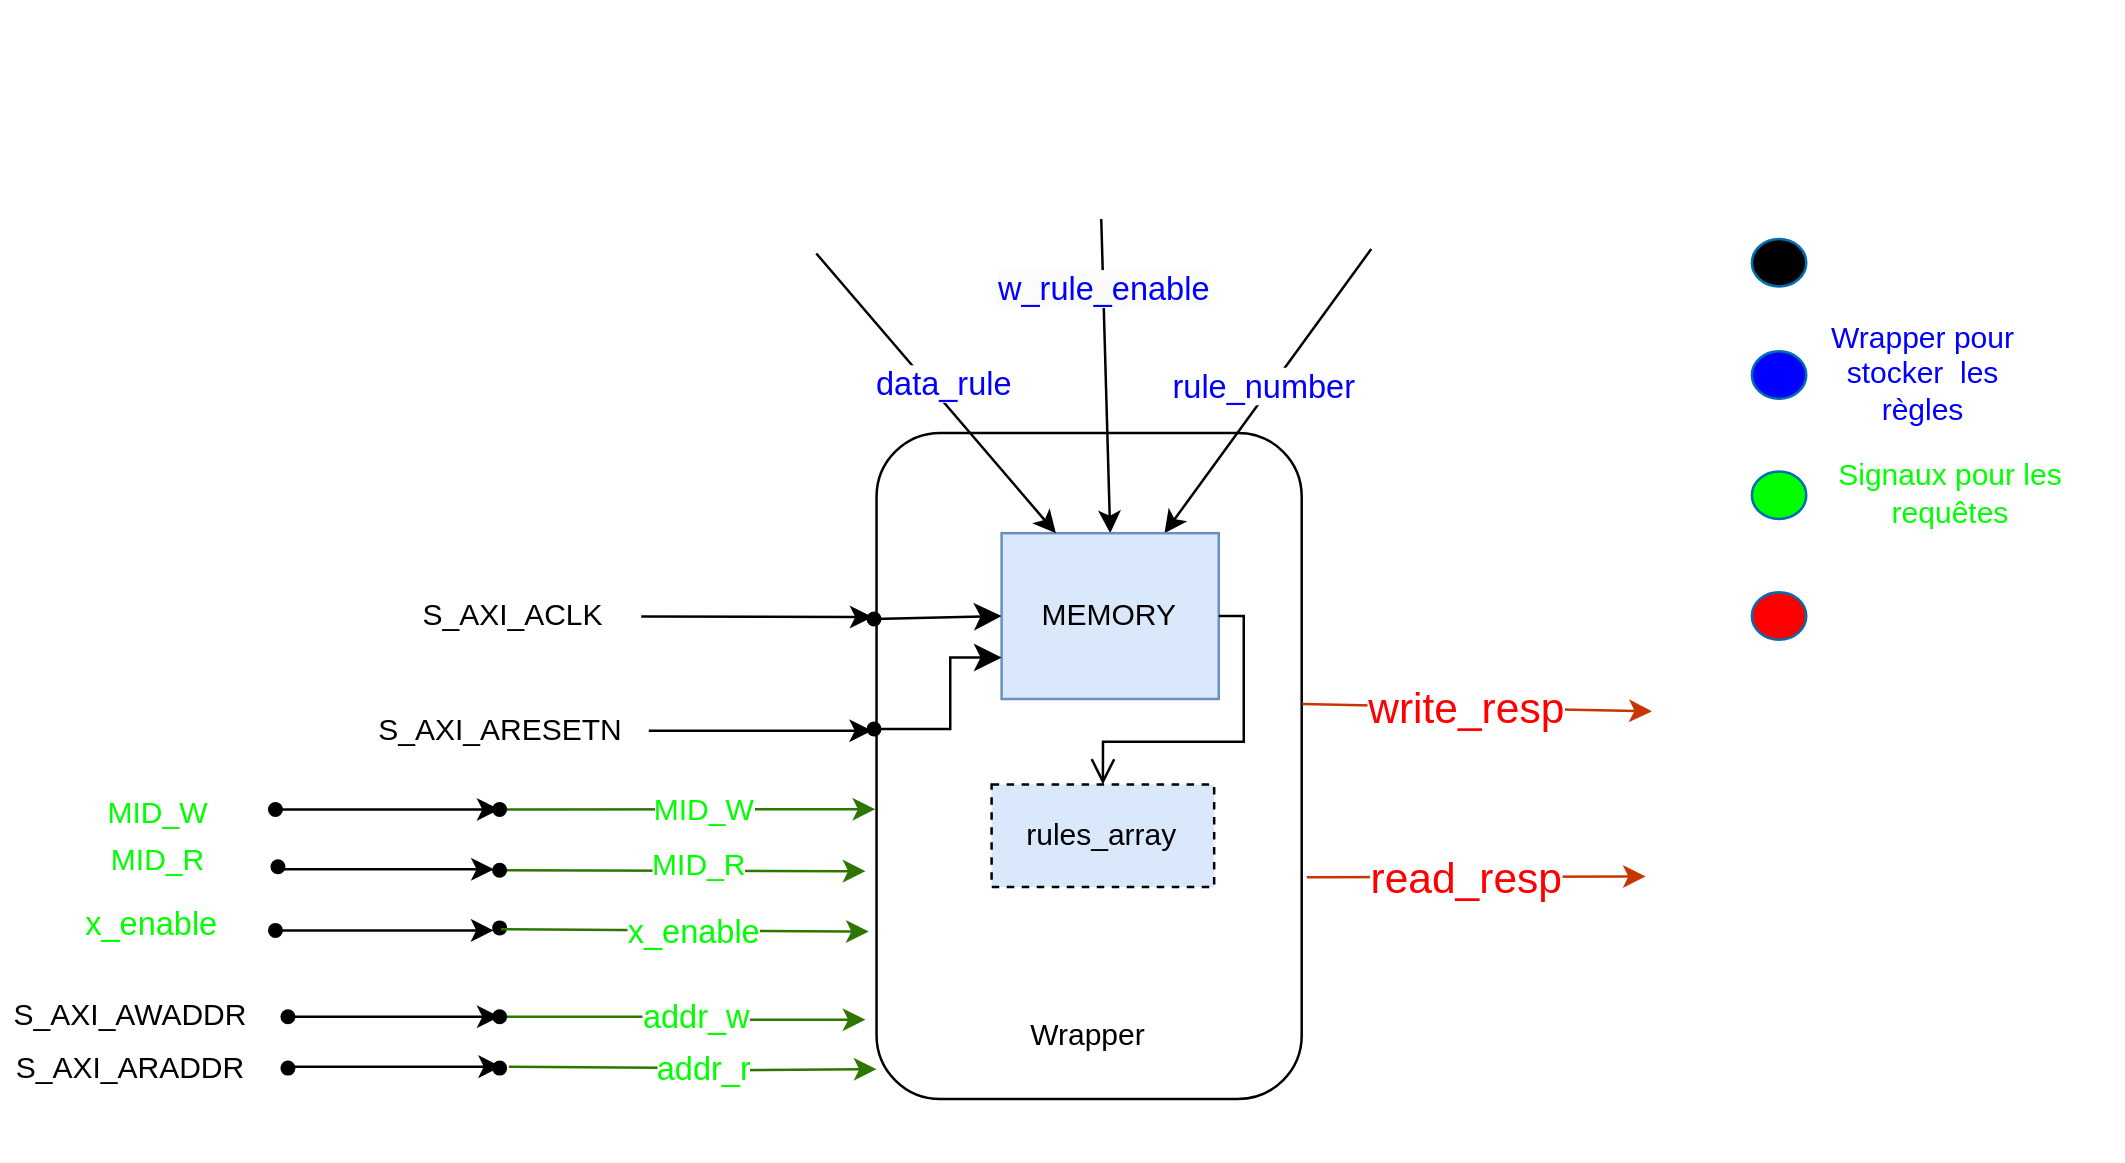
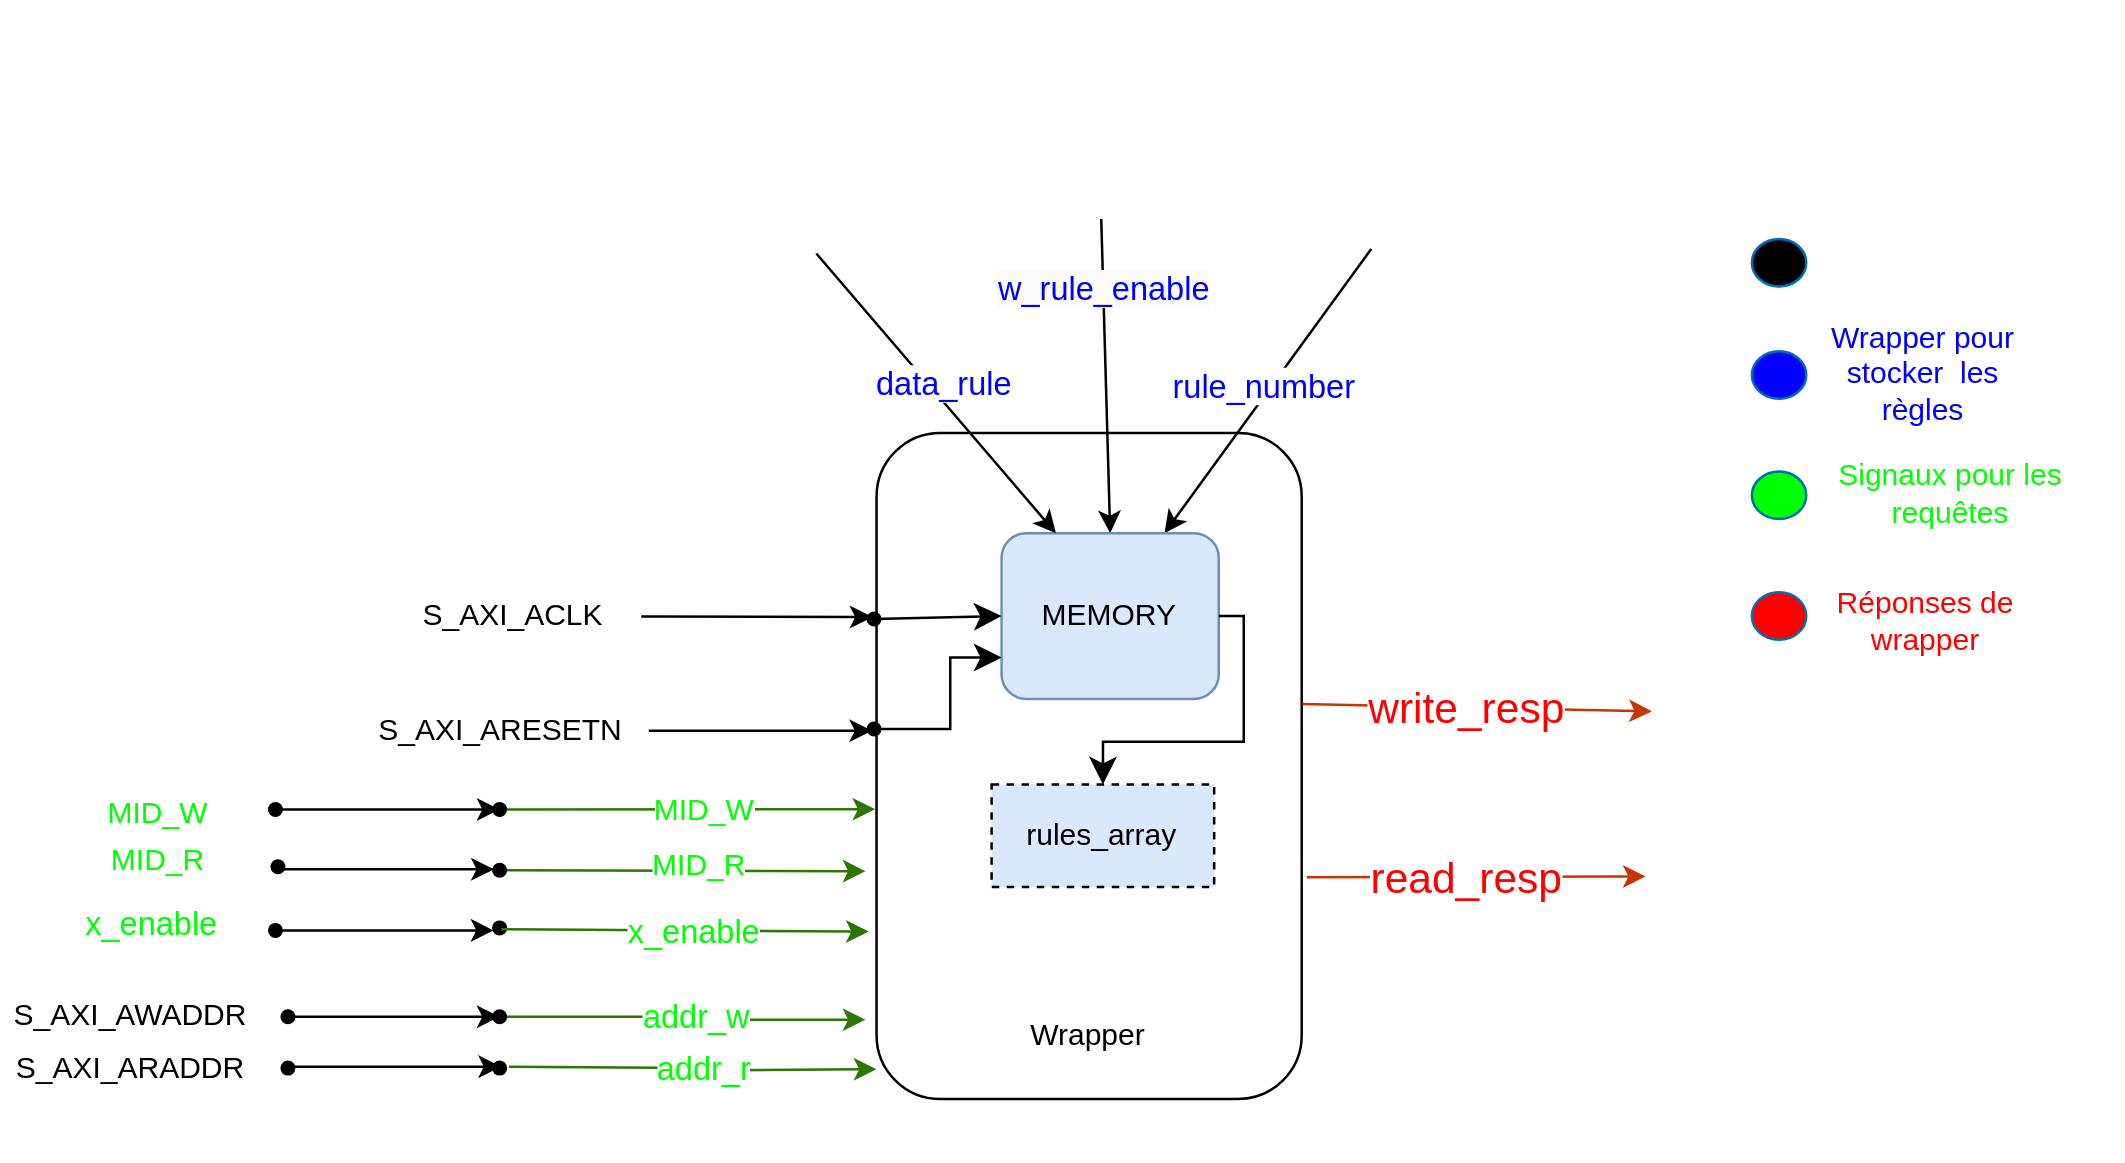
node "MEMORY": shape rectangle -> rounded rectangle
node "Réponses de wrapper": added
edge "MEMORY" -> "rules_array": arrowhead open -> classic
